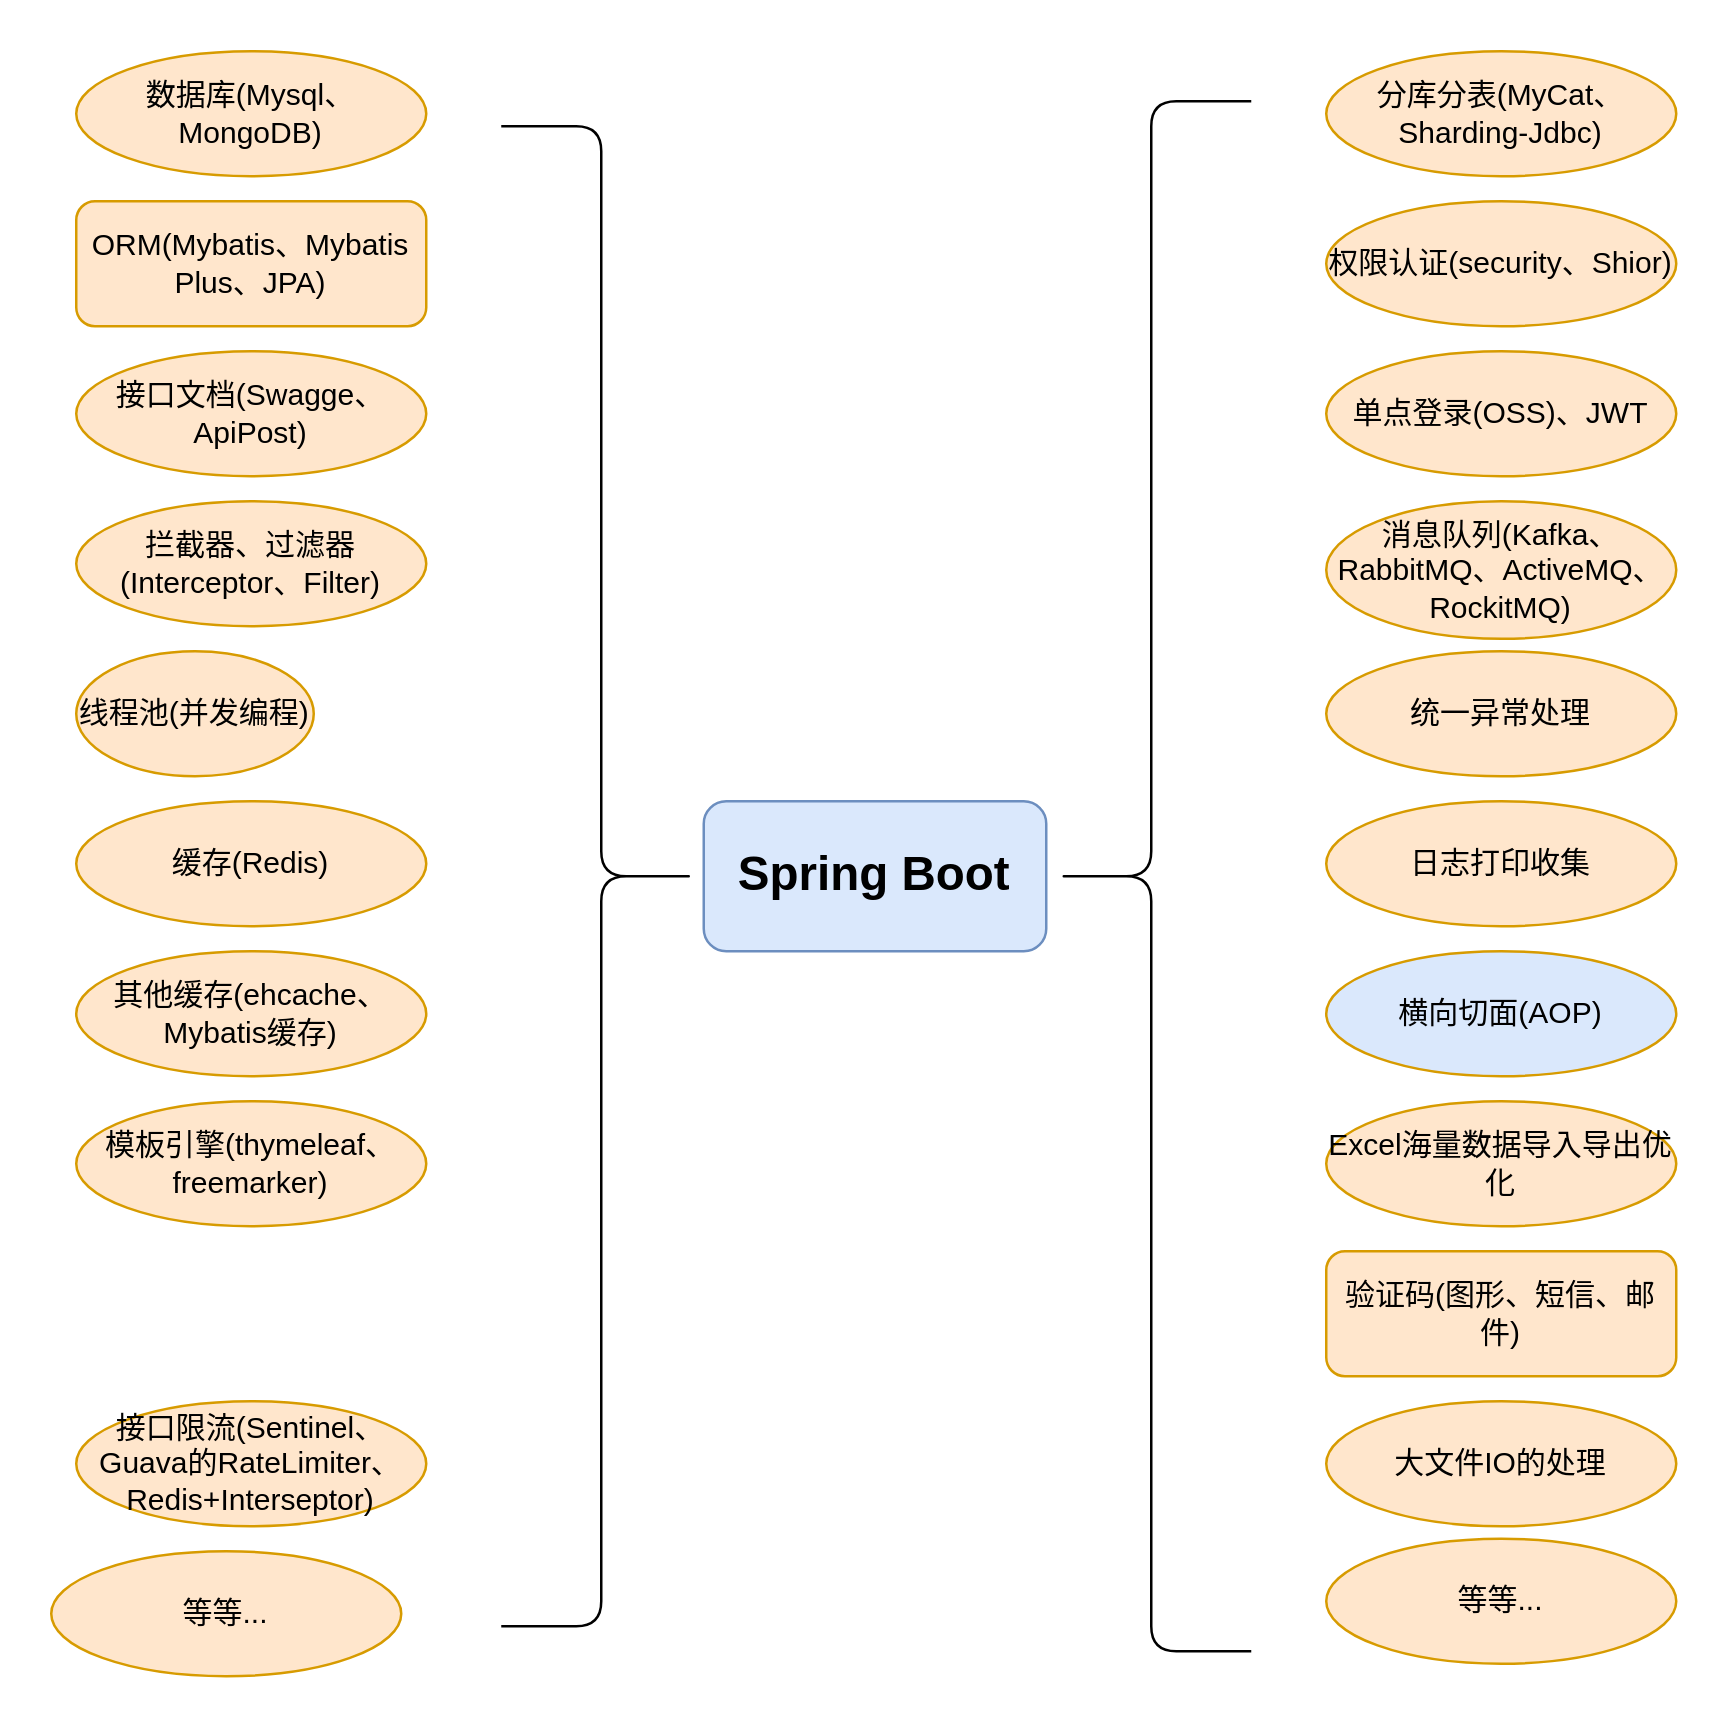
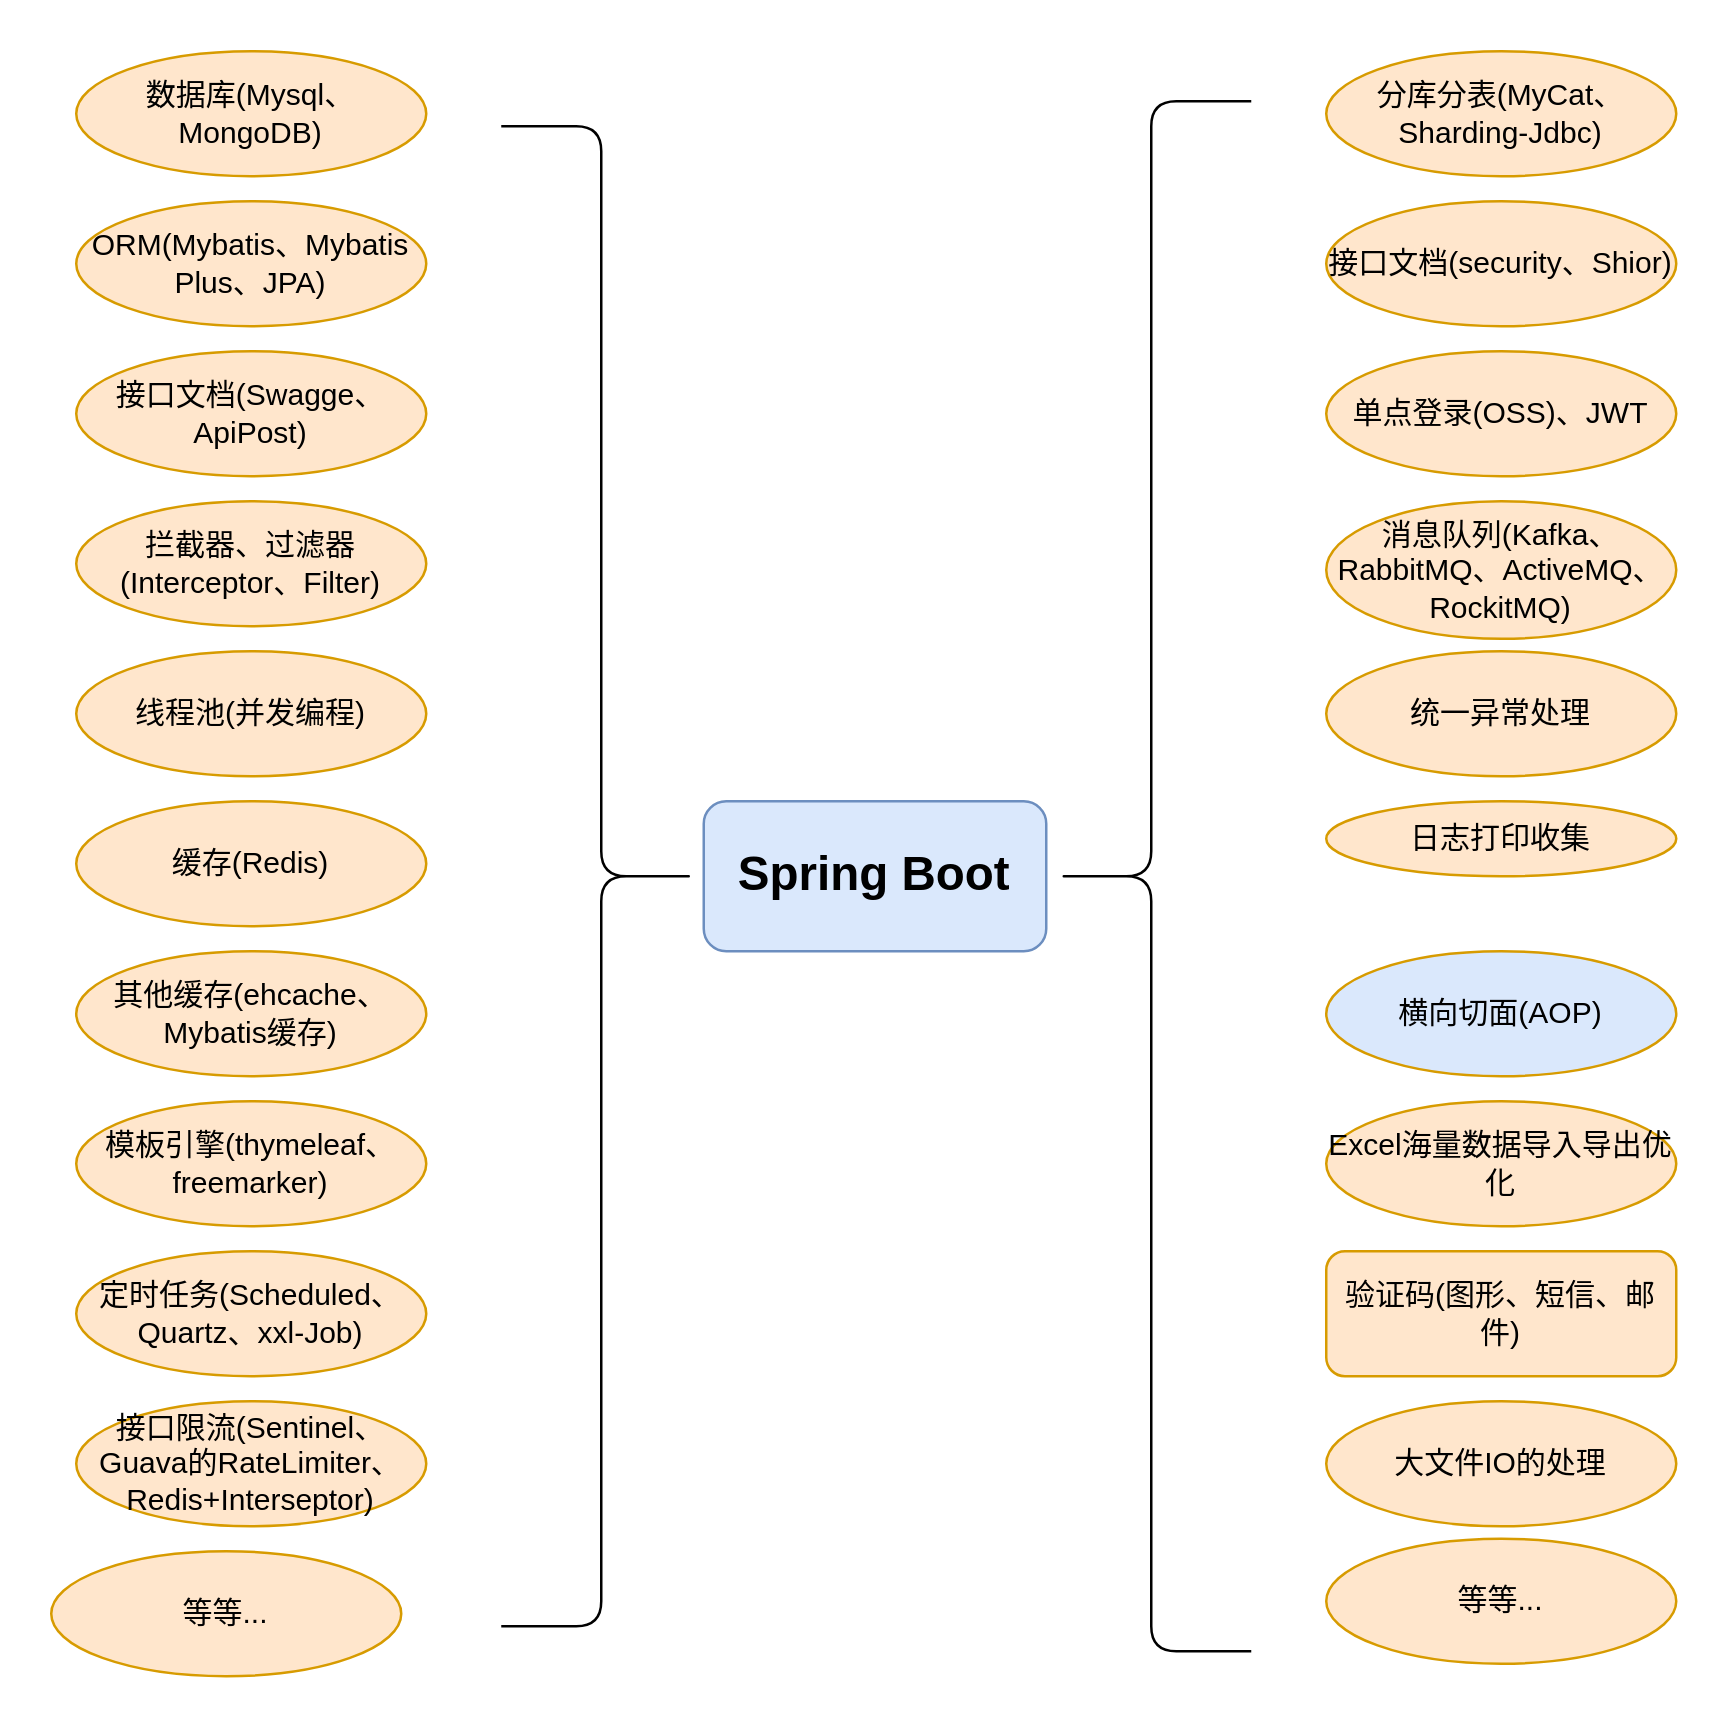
node "ORM(Mybatis、Mybatis Plus、JPA)": shape rounded rectangle -> ellipse
node "权限认证(security、Shior)": label "权限认证(security、Shior)" -> "接口文档(security、Shior)"
node "线程池(并发编程)": size 238x125 -> 350x125
node "日志打印收集": size 350x125 -> 350x75
node "定时任务(Scheduled、Quartz、xxl-Job)": added
